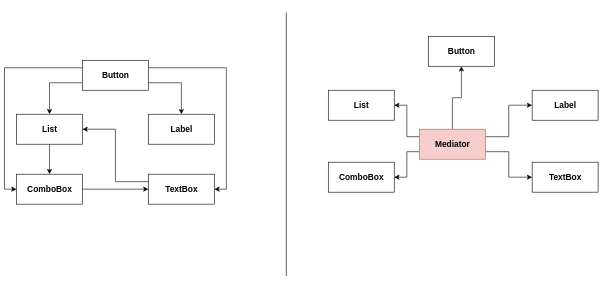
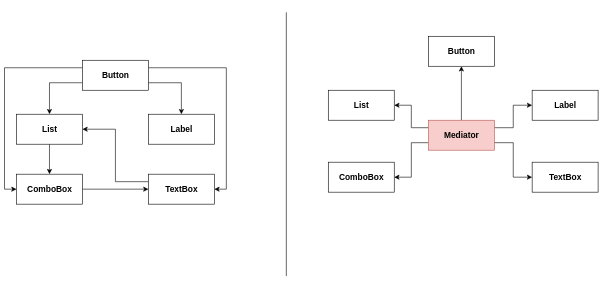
node "Mediator": moved (453, 144) -> (462, 135)
